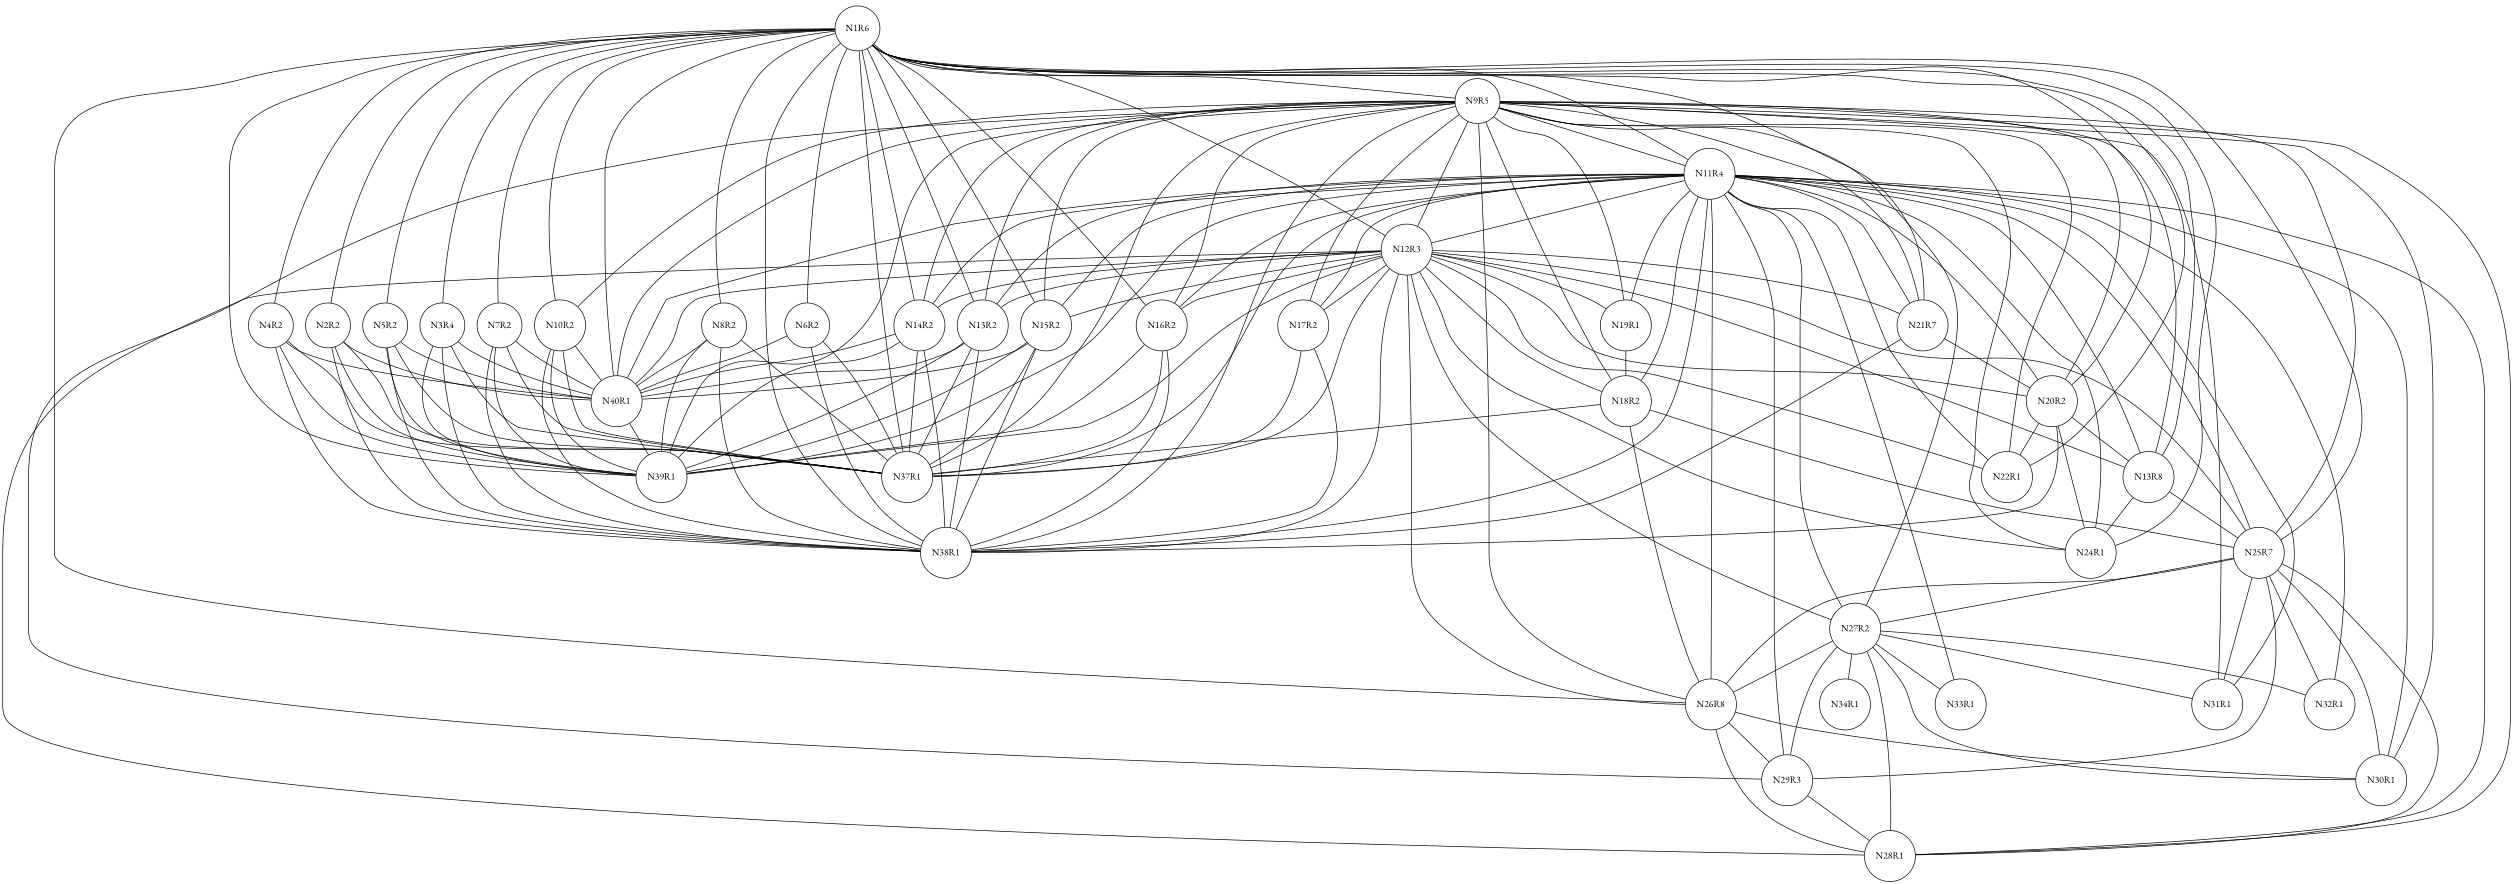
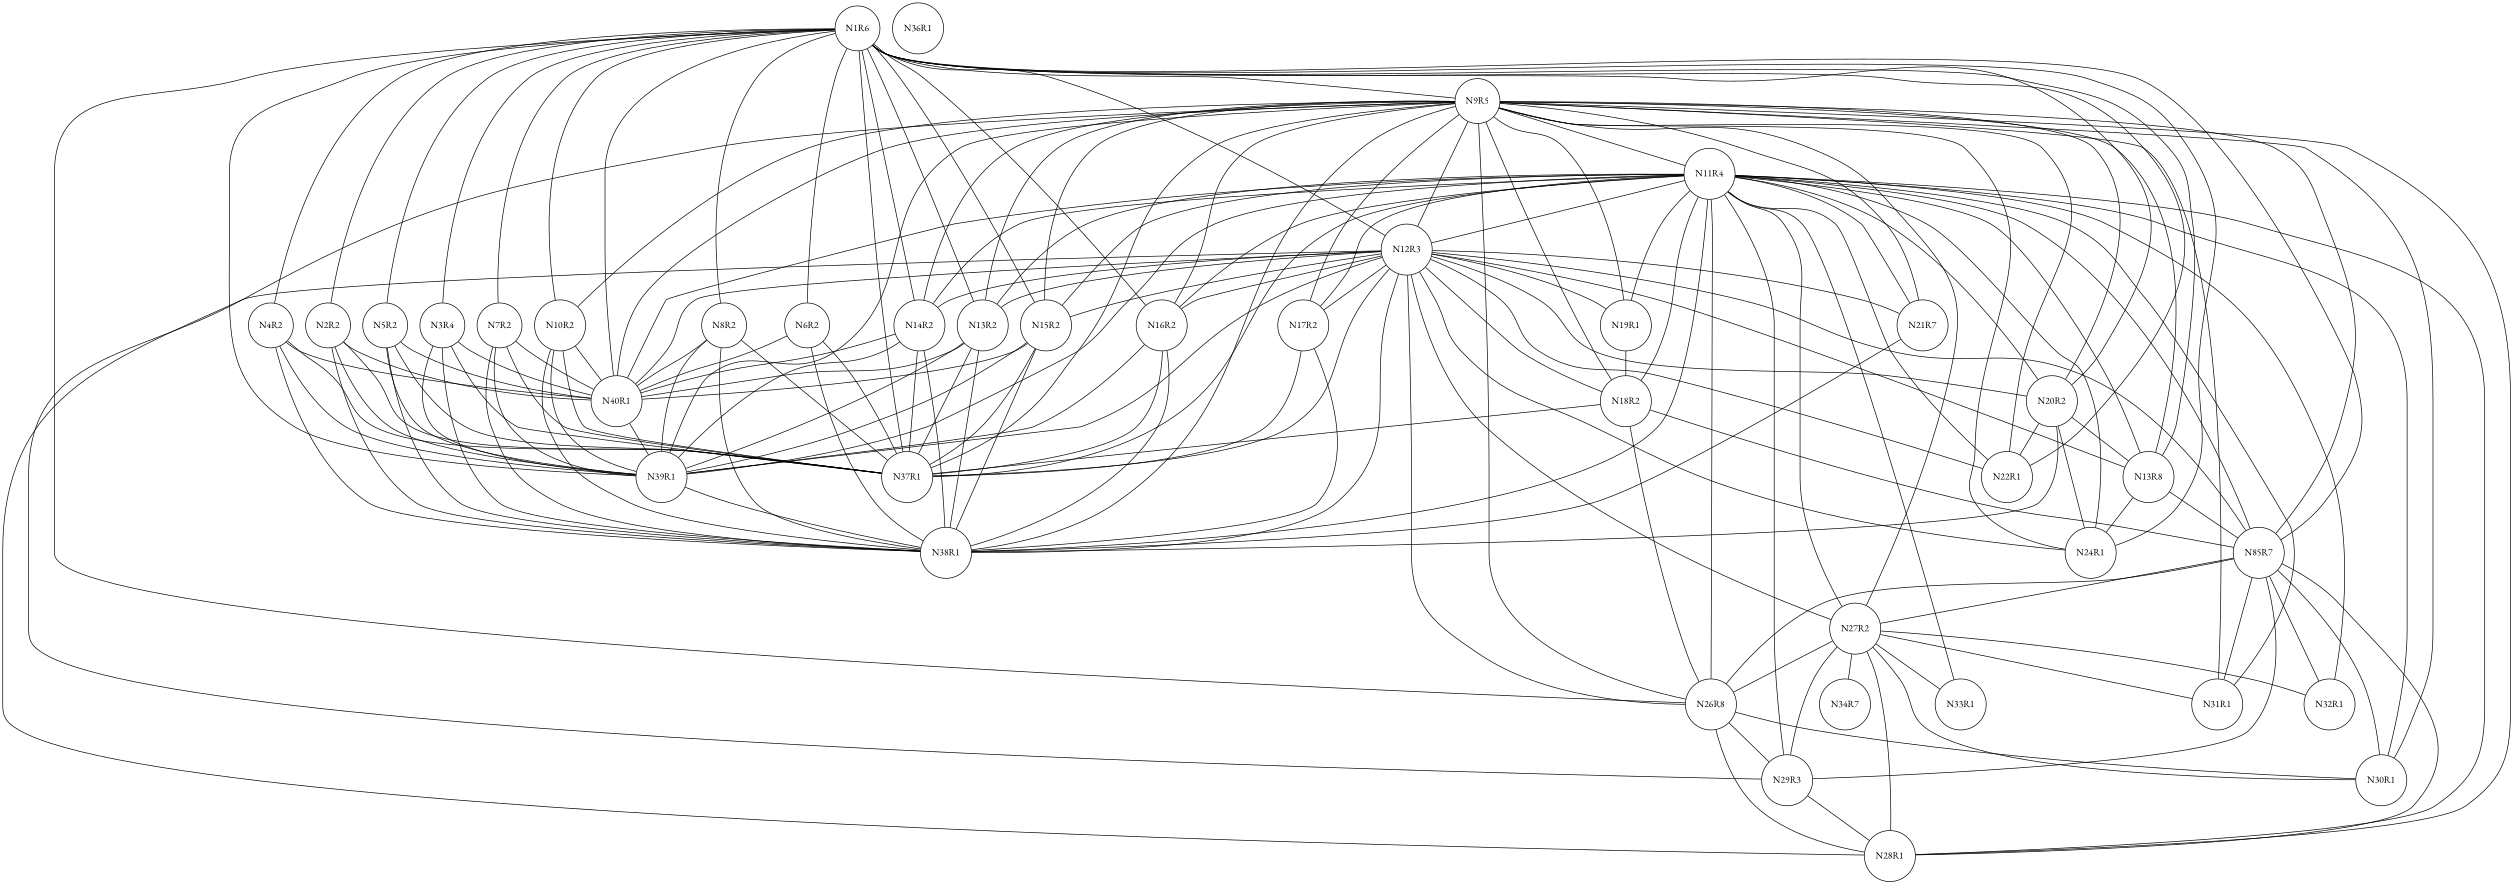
node "N36R1": added
edge "N1R6" -- "N11R4": removed
edge "N1R6" -- "N21R7": removed
edge "N1R6" -- "N38R1": now "N39R1" -- "N38R1"
edge "N21R7" -- "N20R2": removed
node "N25R7": label "N25R7" -> "N85R7"
node "N34R1": label "N34R1" -> "N34R7"
